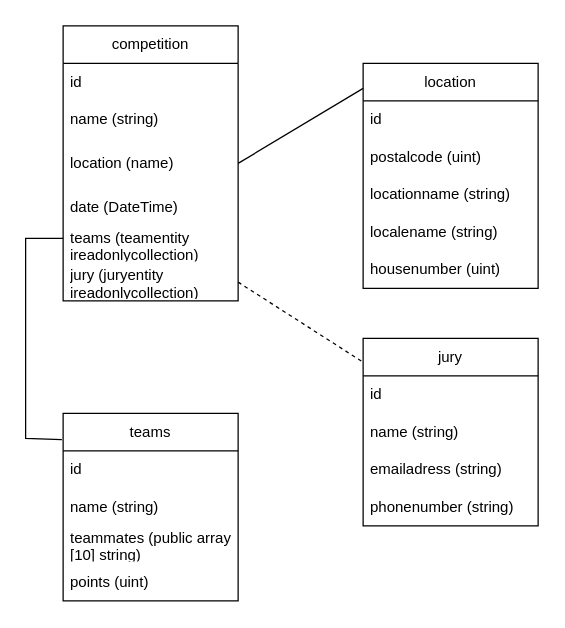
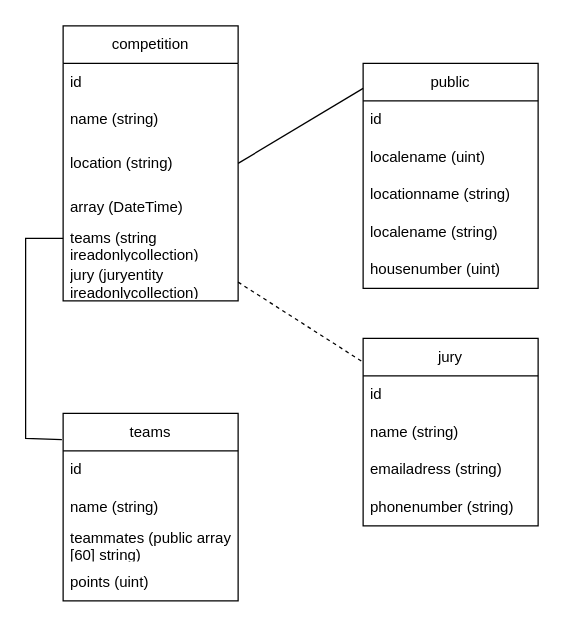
node "location": label "location" -> "public"
node "postalcode (uint)": label "postalcode (uint)" -> "localename (uint)"
node "location (name)": label "location (name)" -> "location (string)"
node "date (DateTime)": label "date (DateTime)" -> "array (DateTime)"
node "teams (teamentity ireadonlycollection)": label "teams (teamentity ireadonlycollection)" -> "teams (string ireadonlycollection)"
node "teammates (public array [10] string)": label "teammates (public array [10] string)" -> "teammates (public array [60] string)"
